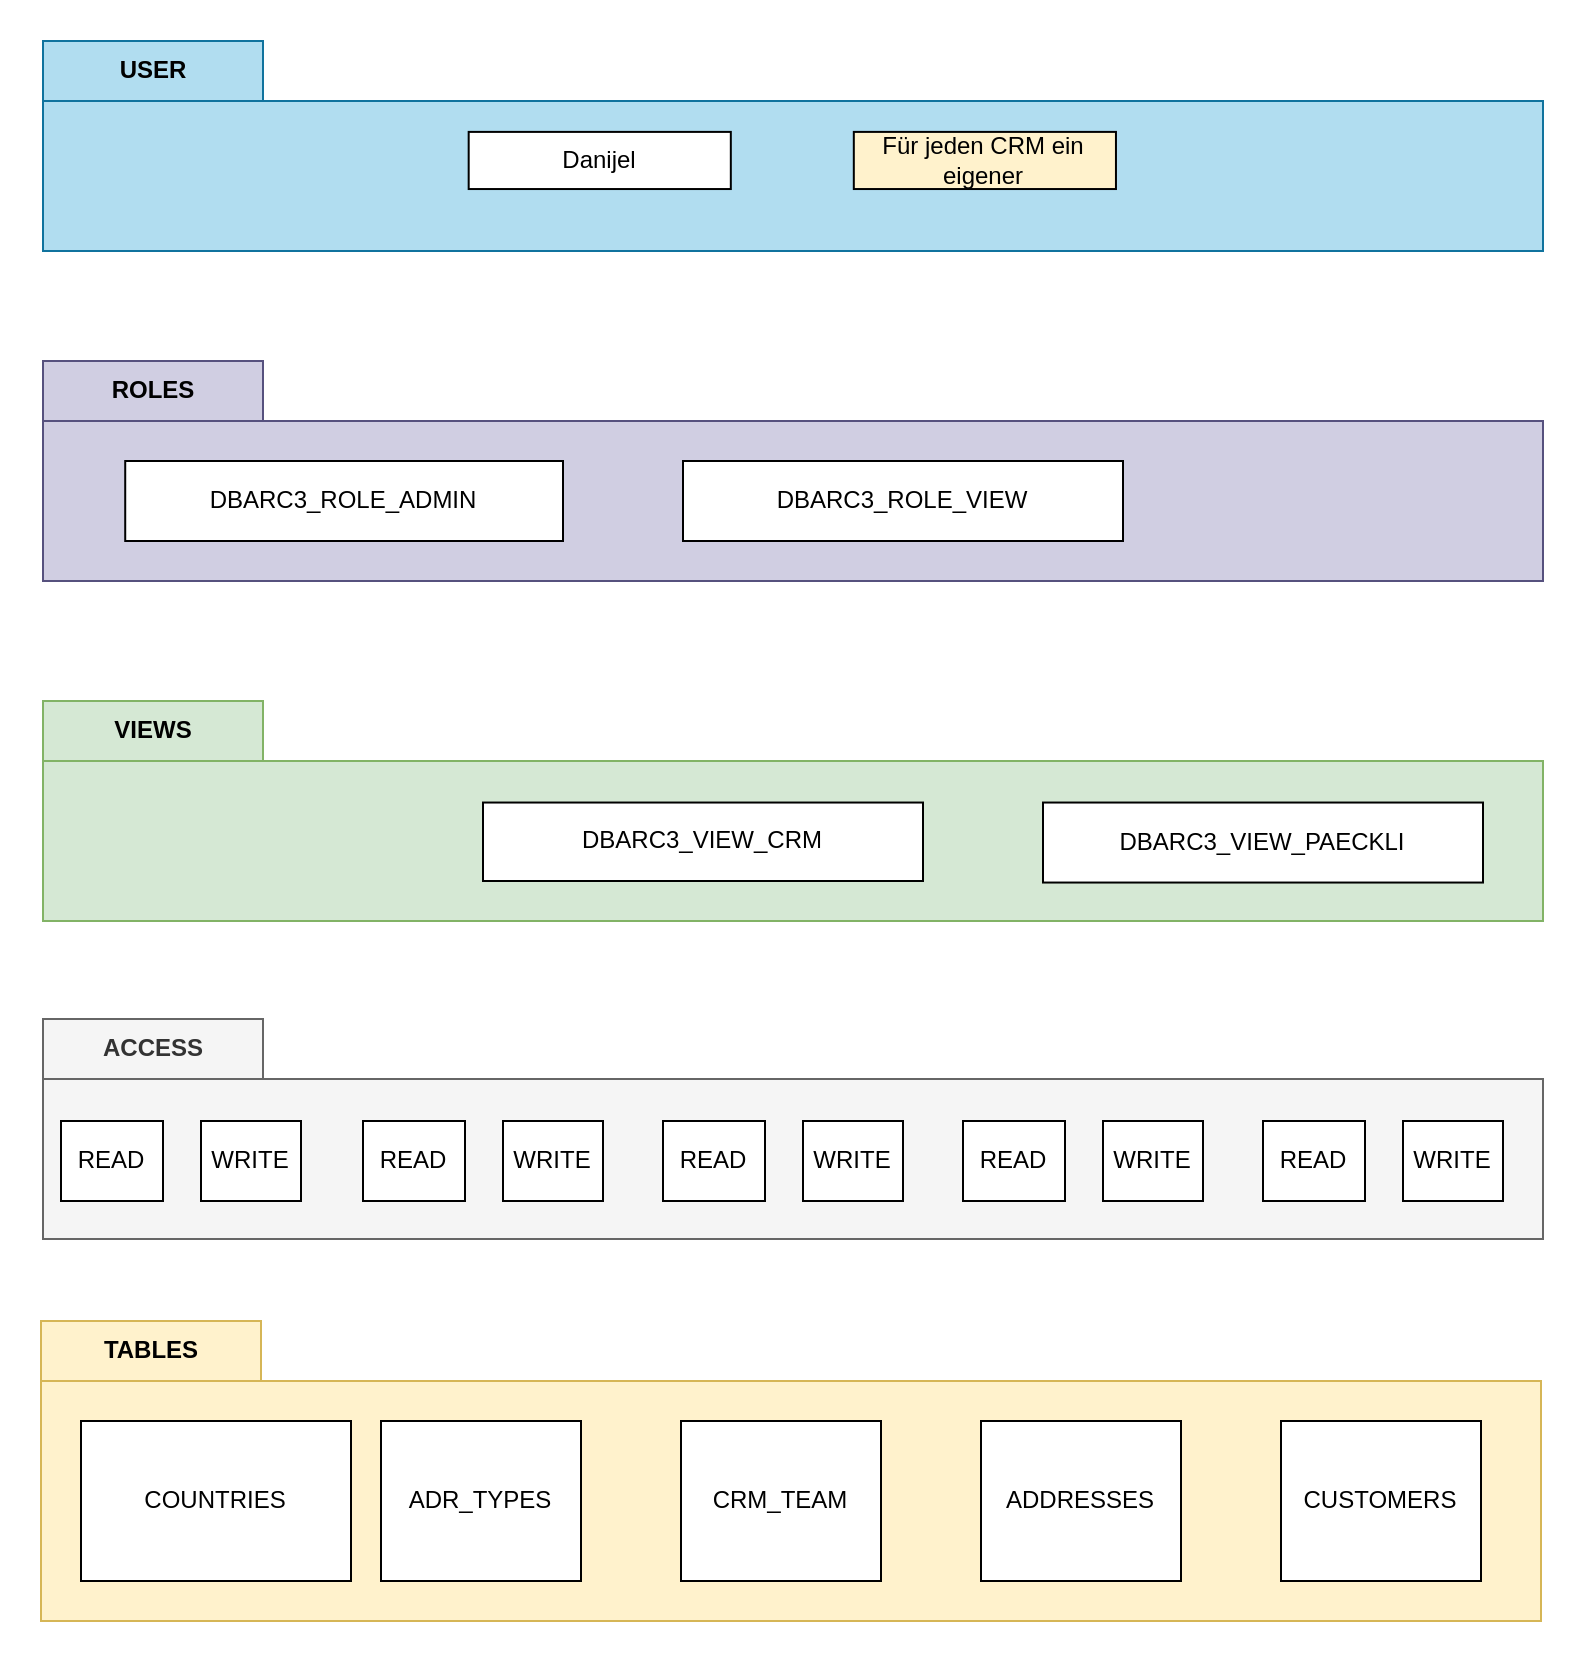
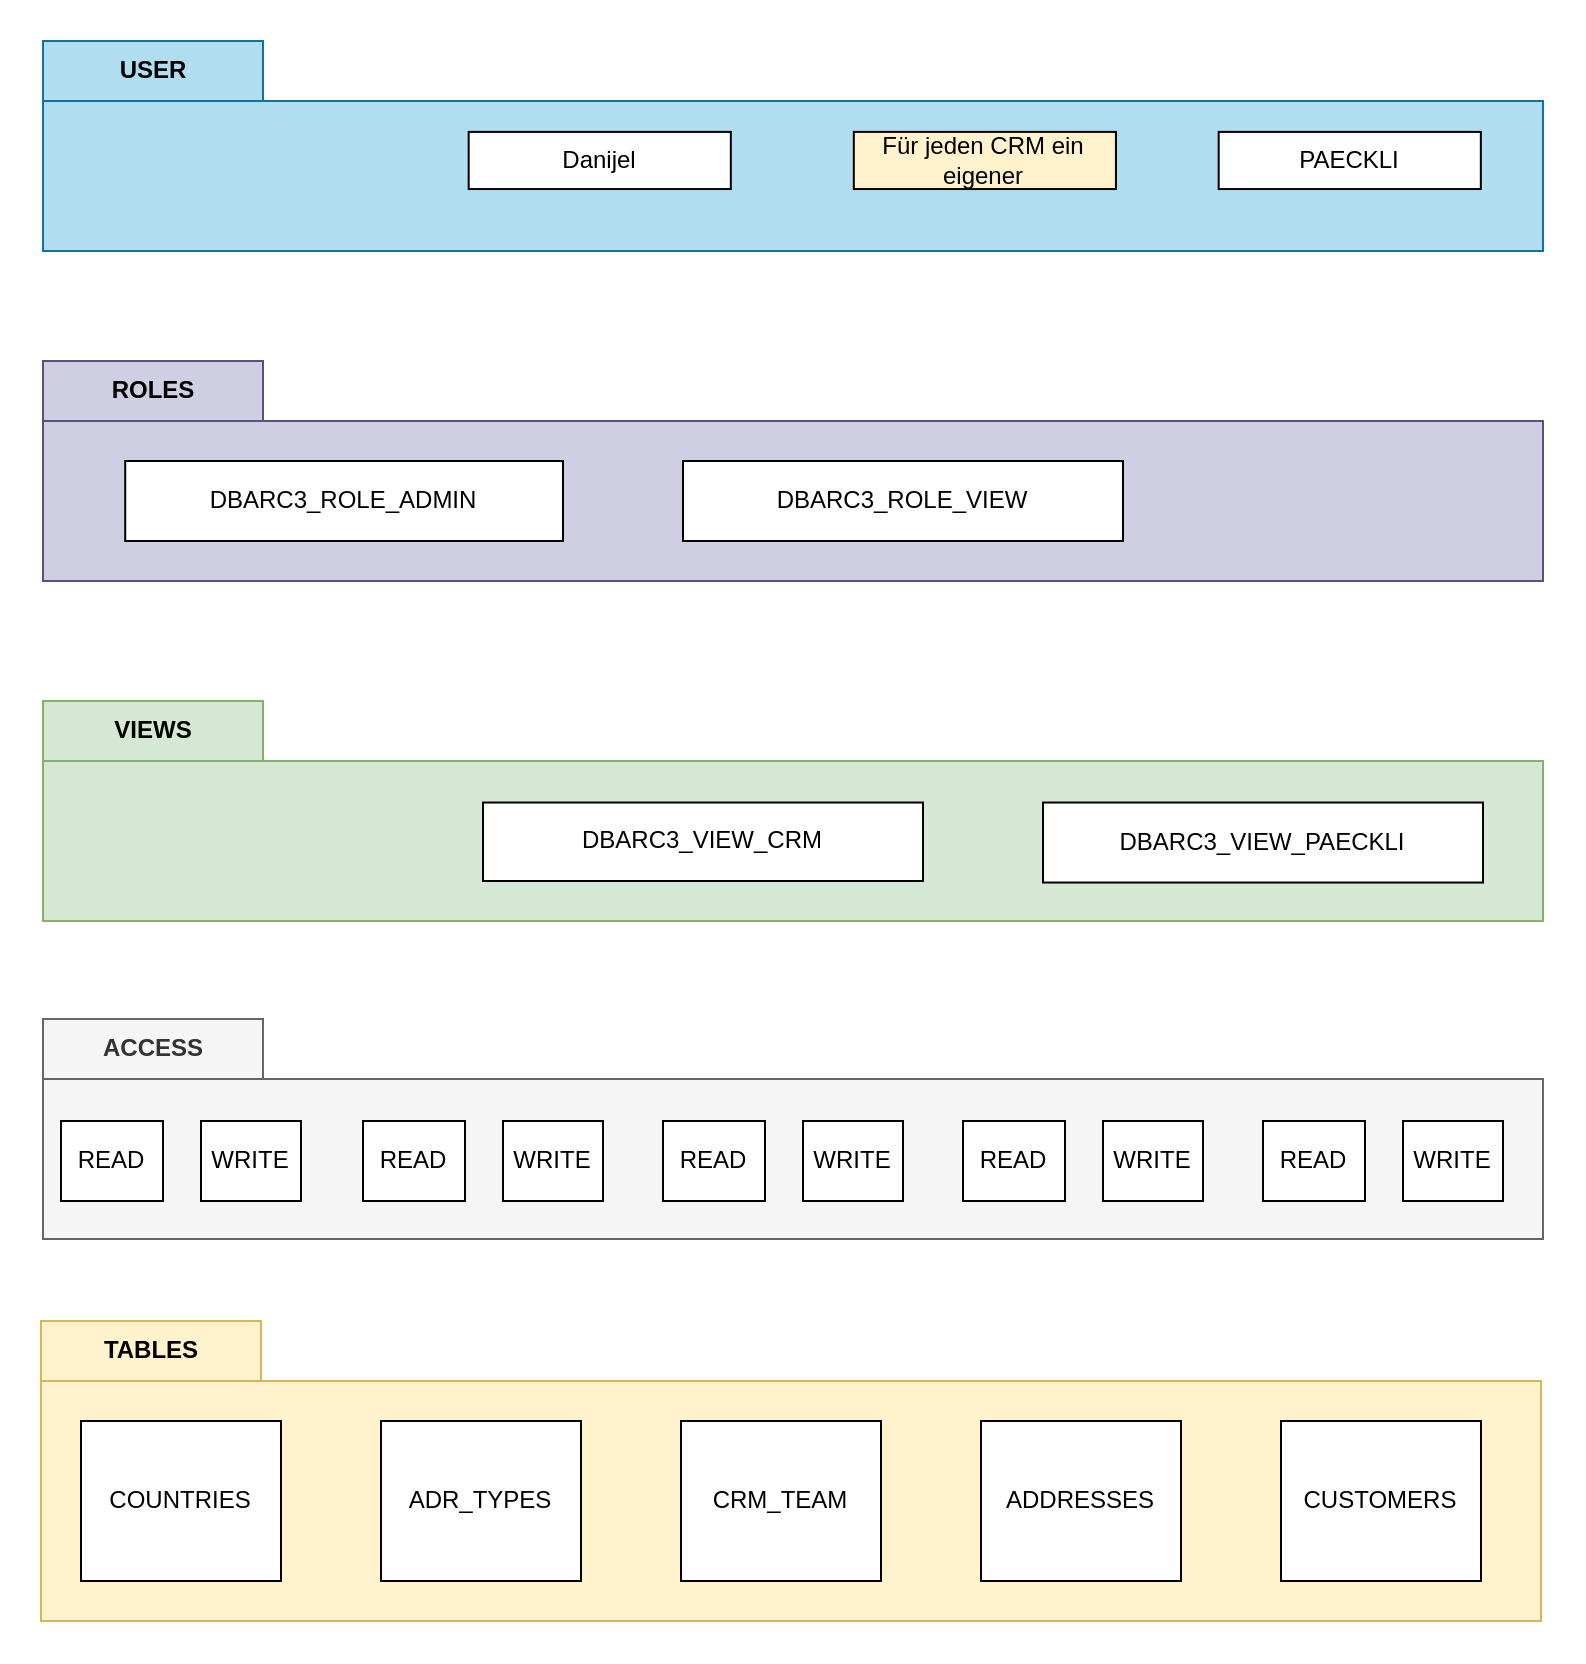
node "PAECKLI": added
node "COUNTRIES": size 270x160 -> 200x160
